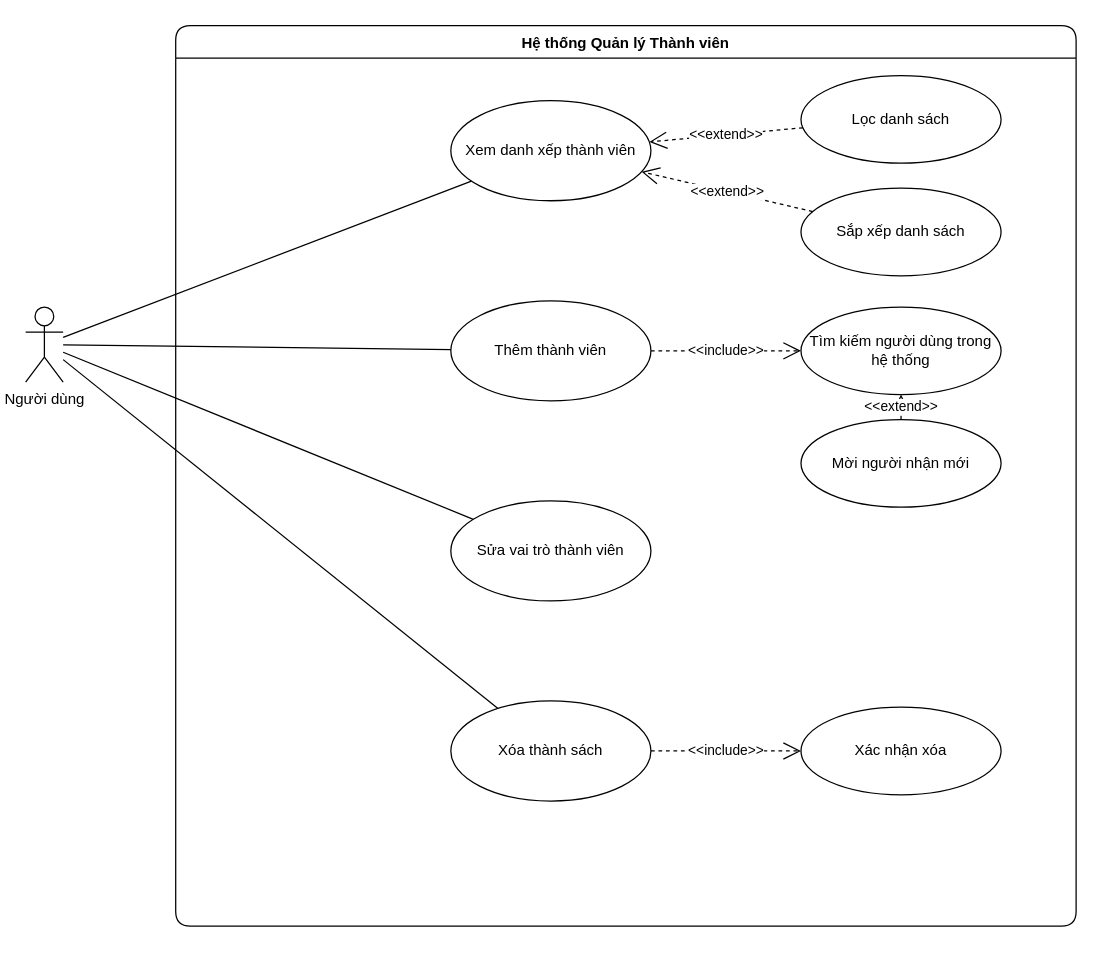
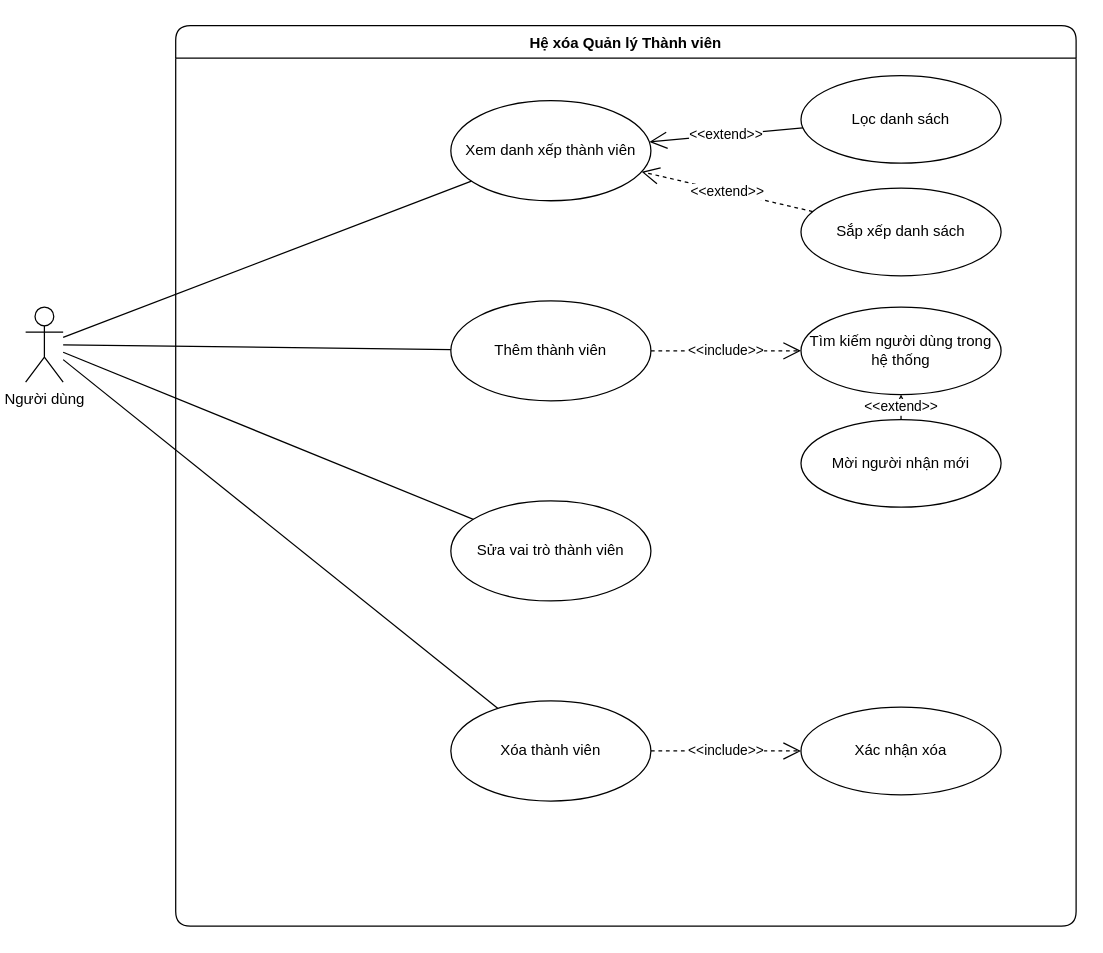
node "Hệ thống Quản lý Thành viên": label "Hệ thống Quản lý Thành viên" -> "Hệ xóa Quản lý Thành viên"
edge "Lọc danh sách" -> "Xem danh xếp thành viên": style dashed -> solid
node "Xóa thành sách": label "Xóa thành sách" -> "Xóa thành viên"
